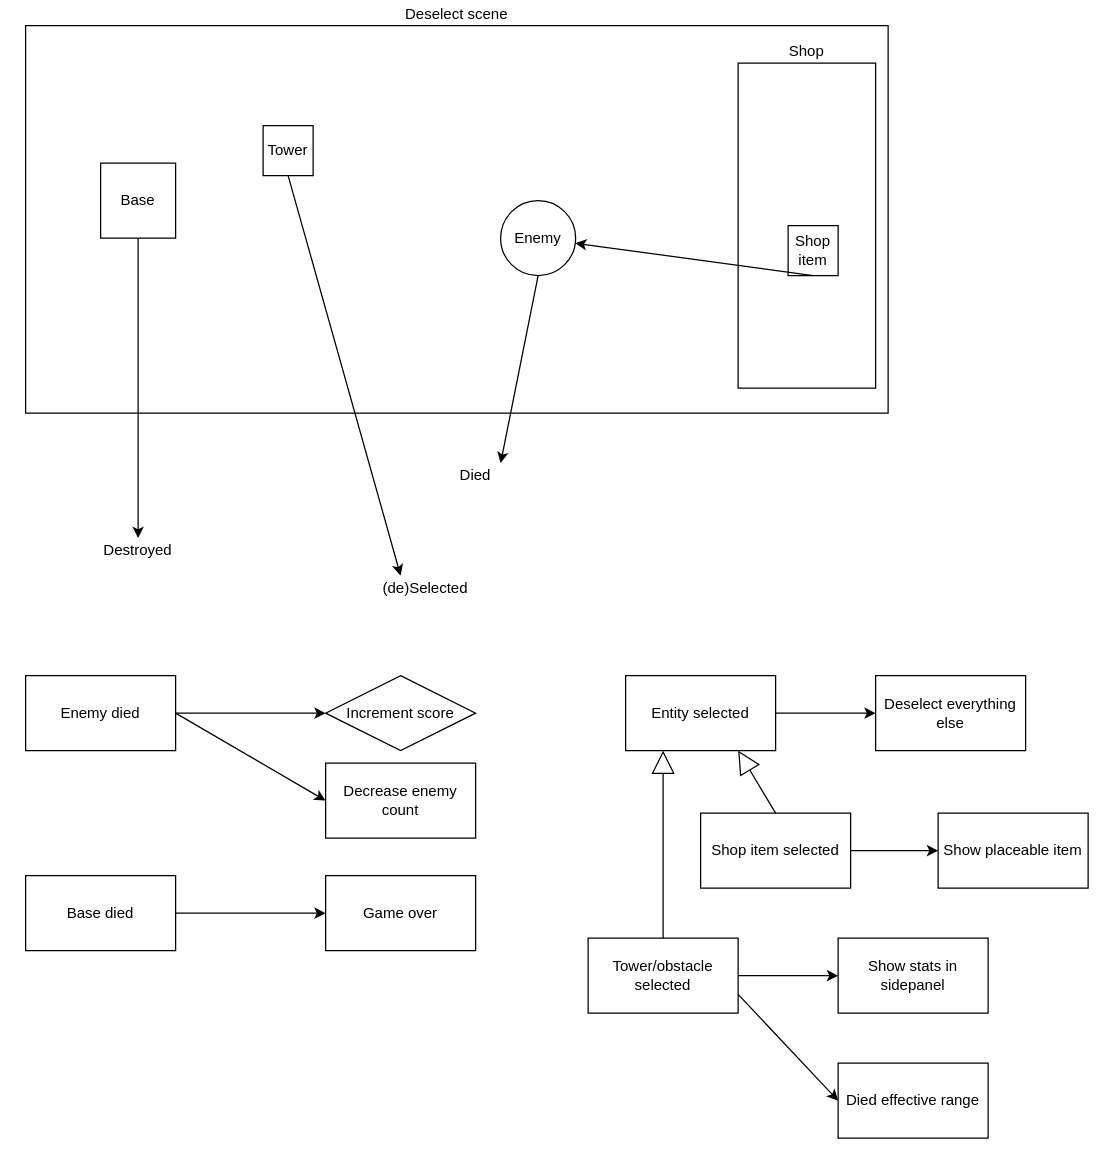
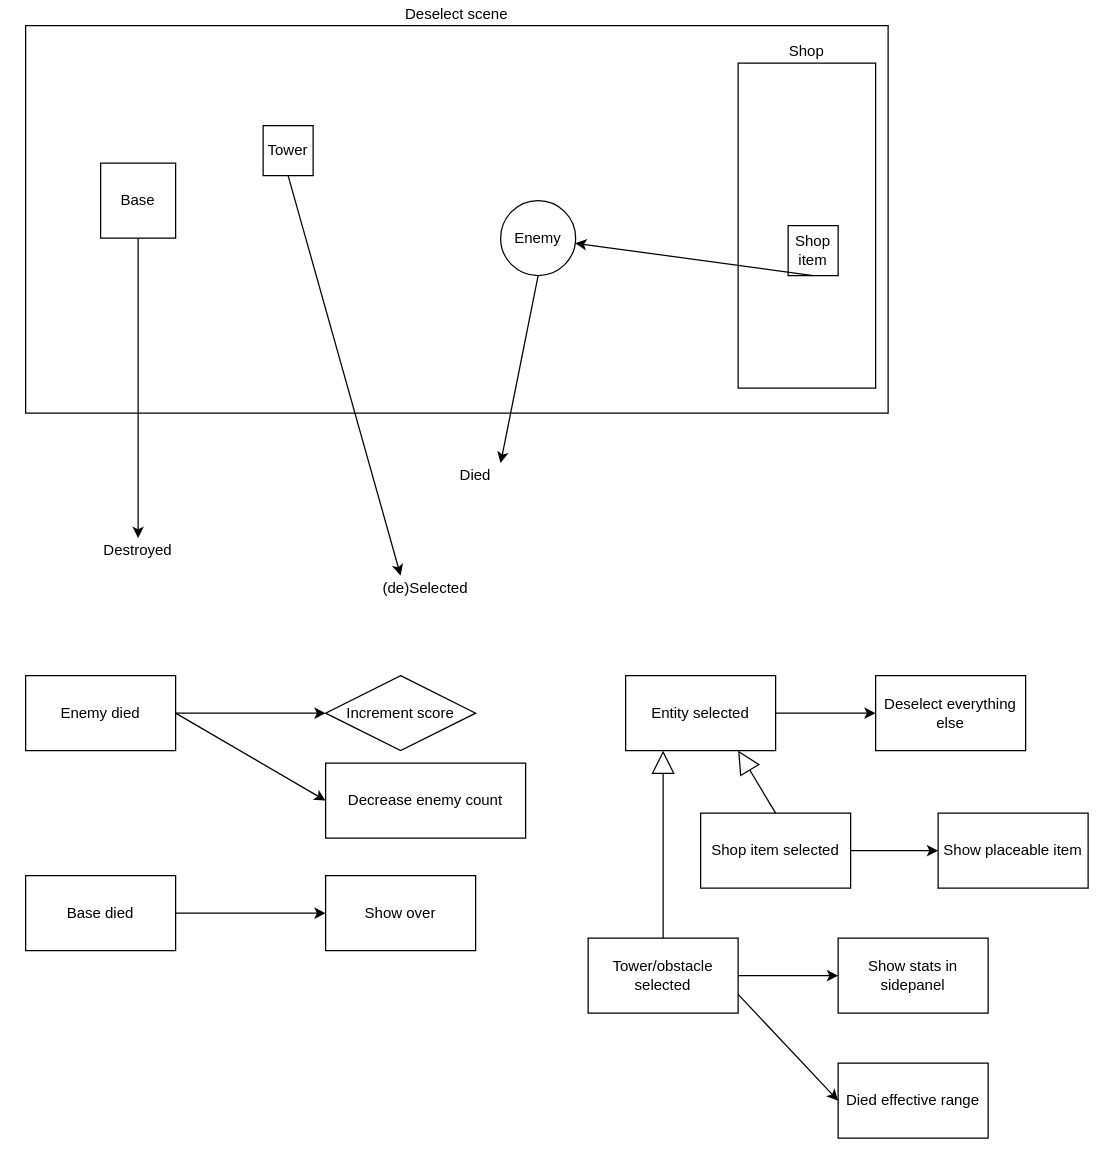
node "Decrease enemy count": size 150x75 -> 200x75
node "Game over": label "Game over" -> "Show over"
